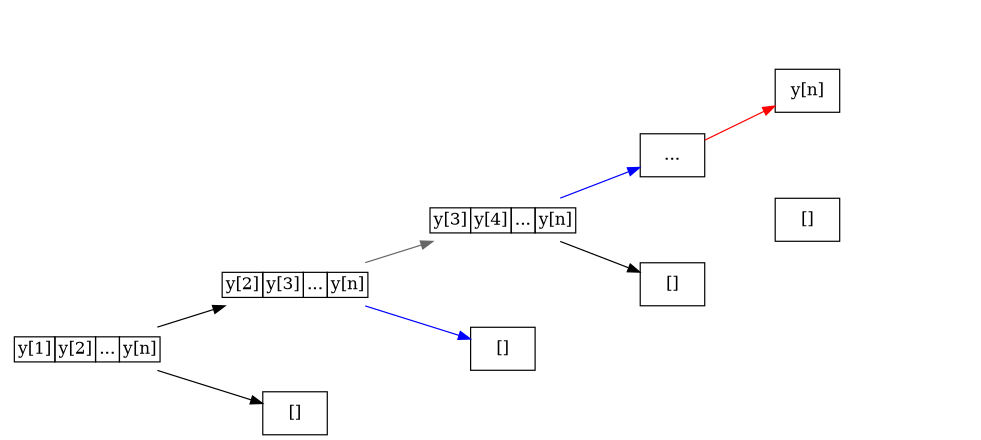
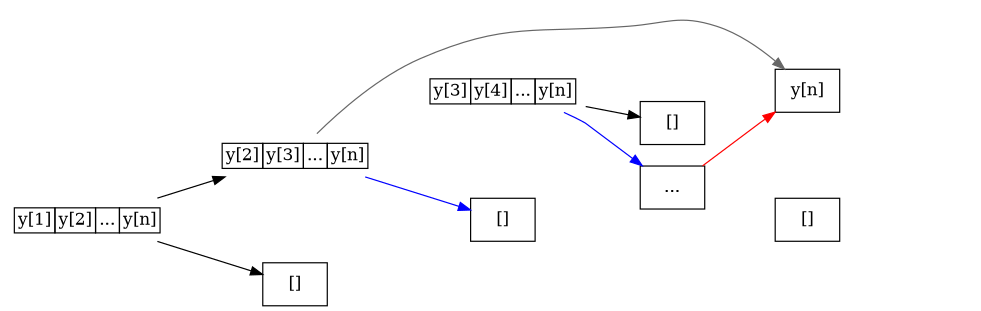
edge "y[2]" -> "y[3]": now "y[2]" -> "y[n]"
